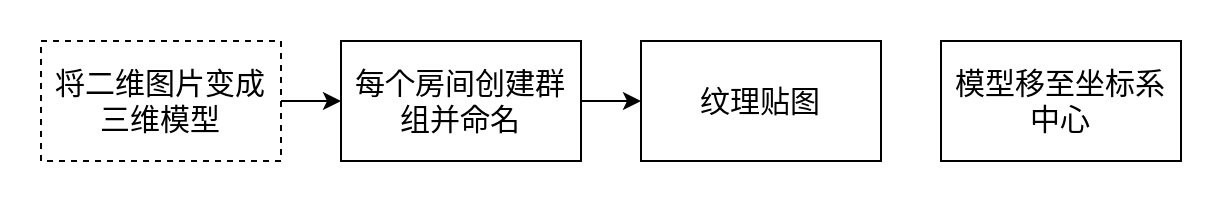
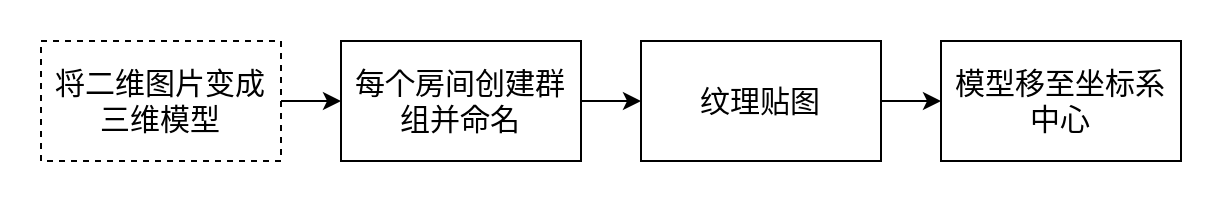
edge "纹理贴图" -> "模型移至坐标系中心": added
